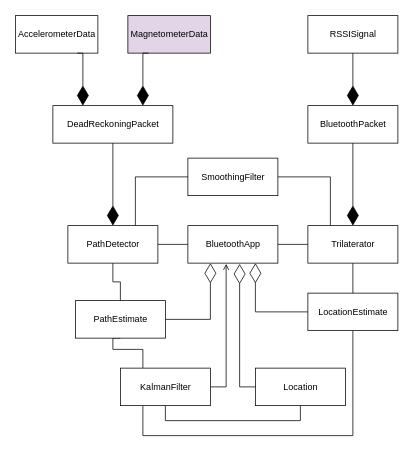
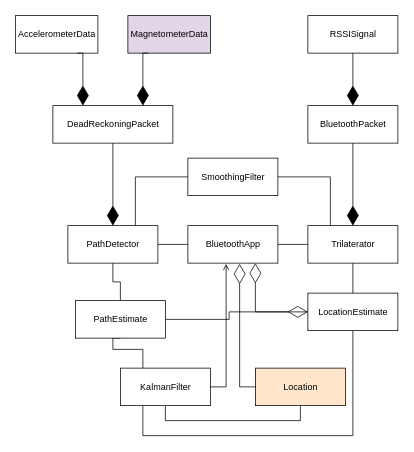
edge "PathEstimate" -> "BluetoothApp": now "PathEstimate" -> "LocationEstimate"
node "Location": fillcolor #ffffff -> #ffe6cc
